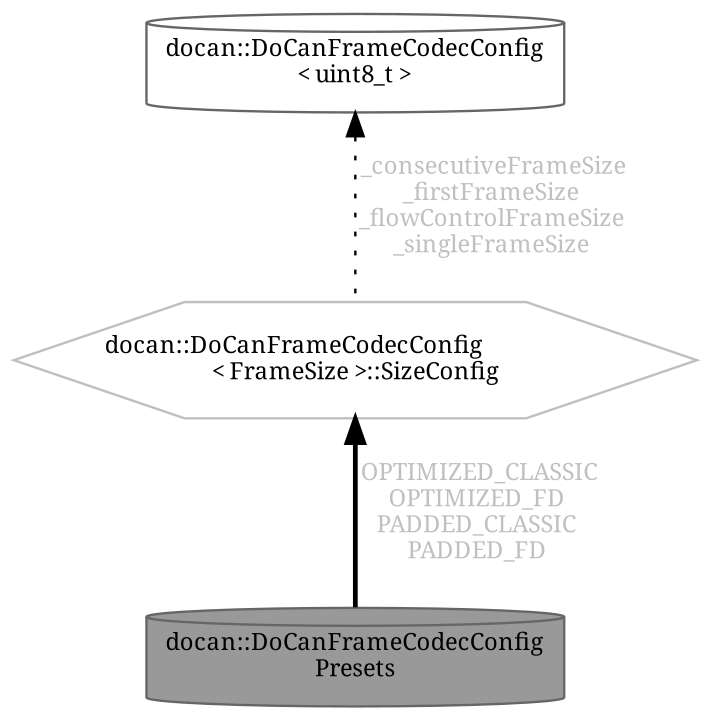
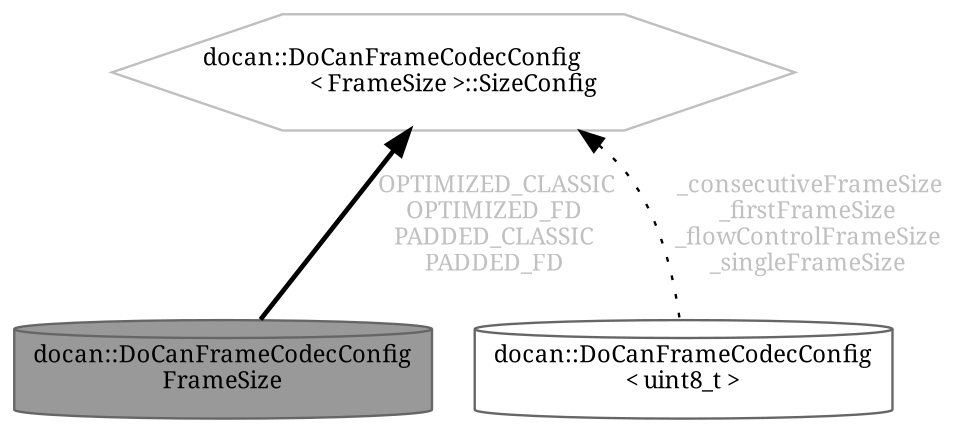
edge "docan::DoCanFrameCodecConfig < FrameSize >::SizeConfig" -> "docan::DoCanFrameCodecConfig < uint8_t >": reversed
node "docan::DoCanFrameCodecConfig Presets": label "docan::DoCanFrameCodecConfig Presets" -> "docan::DoCanFrameCodecConfig FrameSize"
